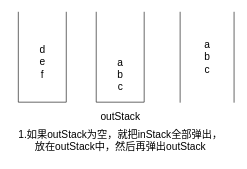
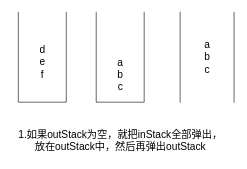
node "outStack": removed
